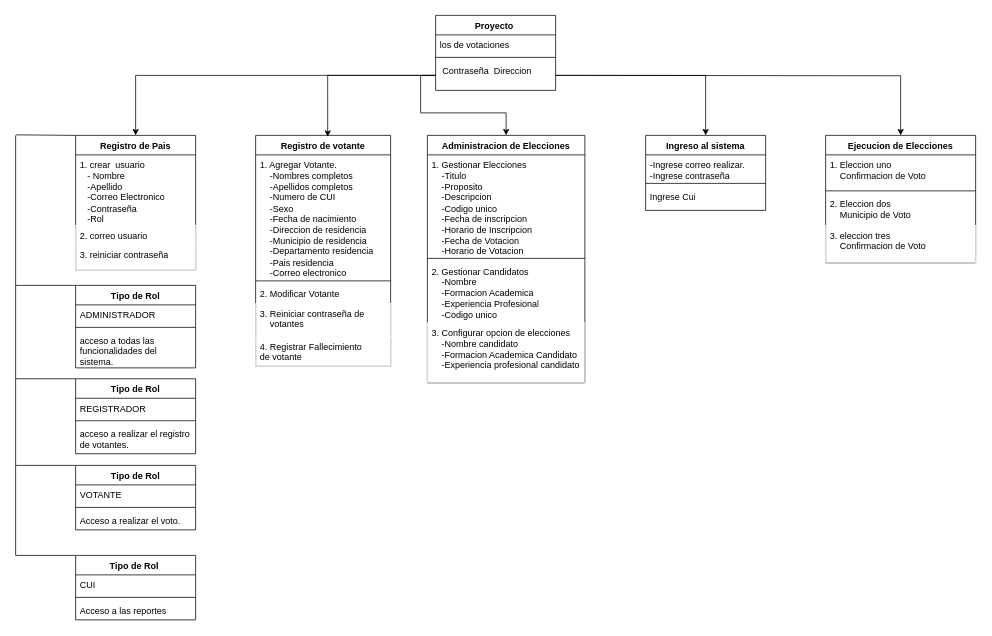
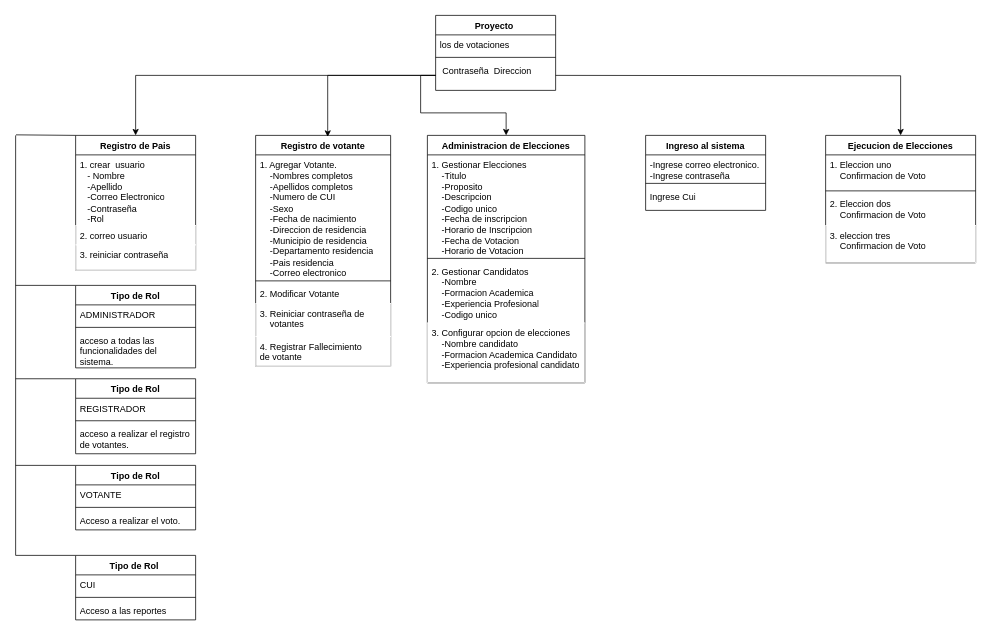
edge "Contraseña Direccion" -> "Ingreso al sistema": removed
node "-Ingrese correo realizar. -Ingrese contraseña": label "-Ingrese correo realizar. -Ingrese contraseña" -> "-Ingrese correo electronico. -Ingrese contraseña"
node "2. Eleccion dos Municipio de Voto": label "2. Eleccion dos Municipio de Voto" -> "2. Eleccion dos Confirmacion de Voto"
